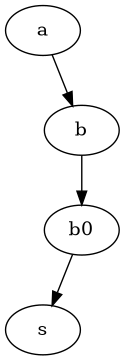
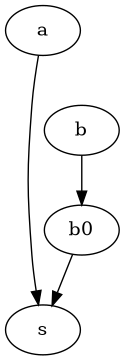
edge "a" -> "b": now "a" -> "s"
